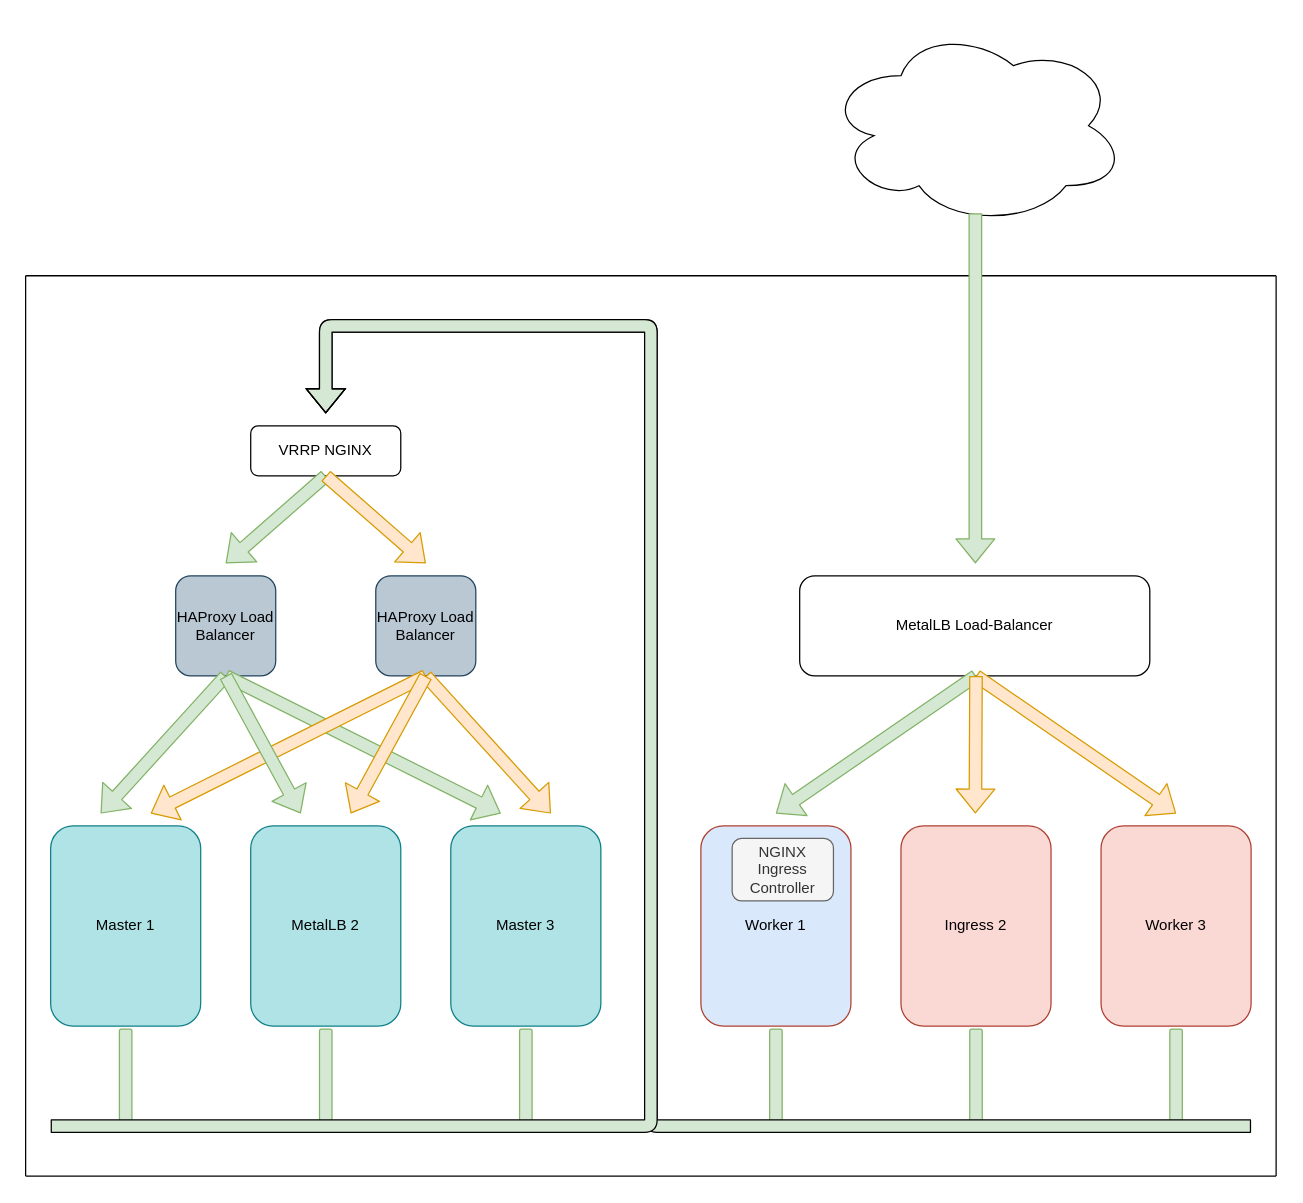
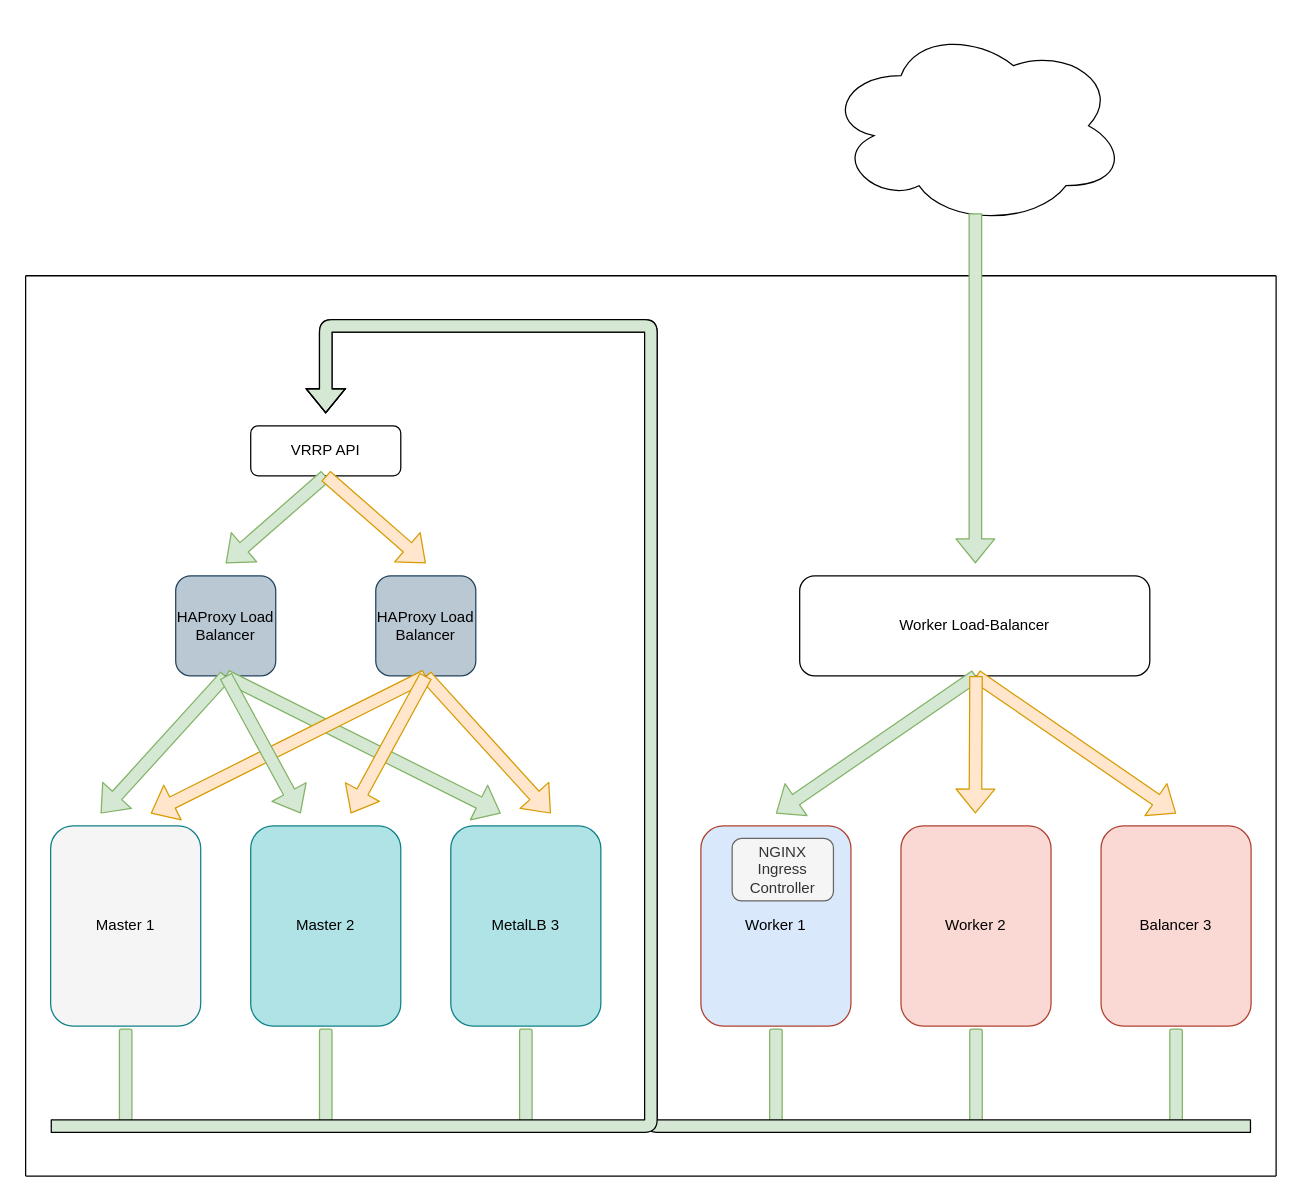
node "VRRP NGINX": label "VRRP NGINX" -> "VRRP API"
node "MetalLB Load-Balancer": label "MetalLB Load-Balancer" -> "Worker Load-Balancer"
node "Master 1": fillcolor #b0e3e6 -> #f5f5f5
node "MetalLB 2": label "MetalLB 2" -> "Master 2"
node "Master 3": label "Master 3" -> "MetalLB 3"
node "Ingress 2": label "Ingress 2" -> "Worker 2"
node "Worker 3": label "Worker 3" -> "Balancer 3"
